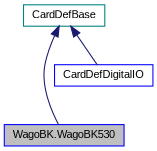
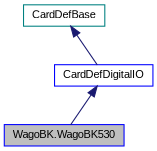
edge "WagoBK.WagoBK530" -> "CardDefBase": now "WagoBK.WagoBK530" -> "CardDefDigitalIO"
